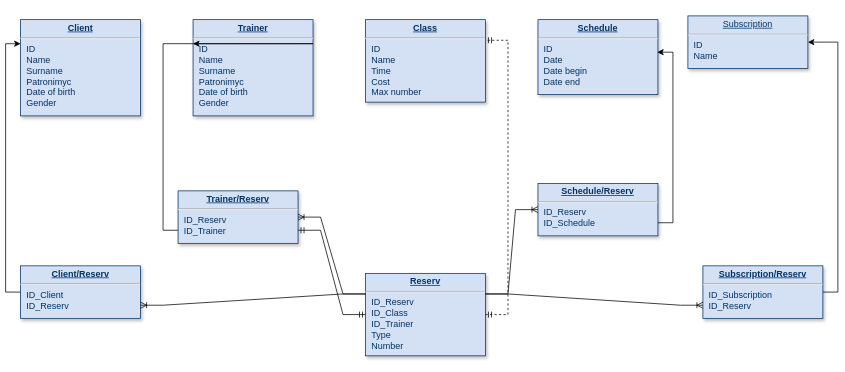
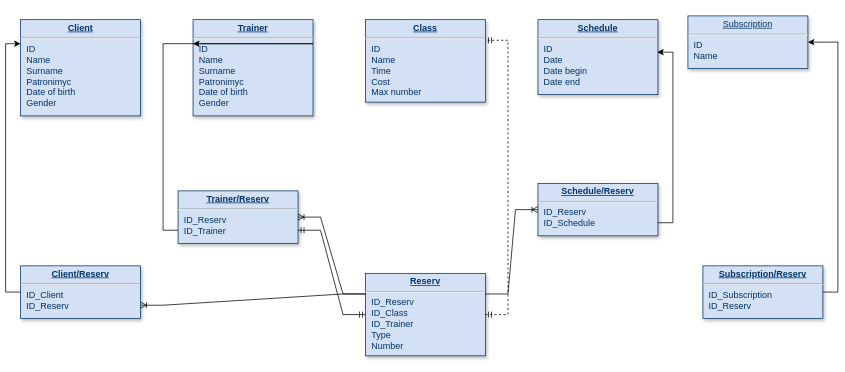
edge "Reserv ID_Reserv ID_Class ID_Trainer Type Number" -> "Subscription/Reserv ID_Subscription ID_Reserv": removed
